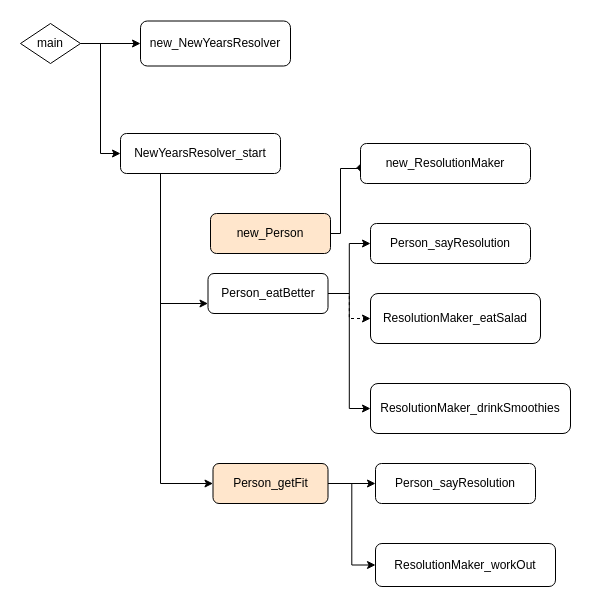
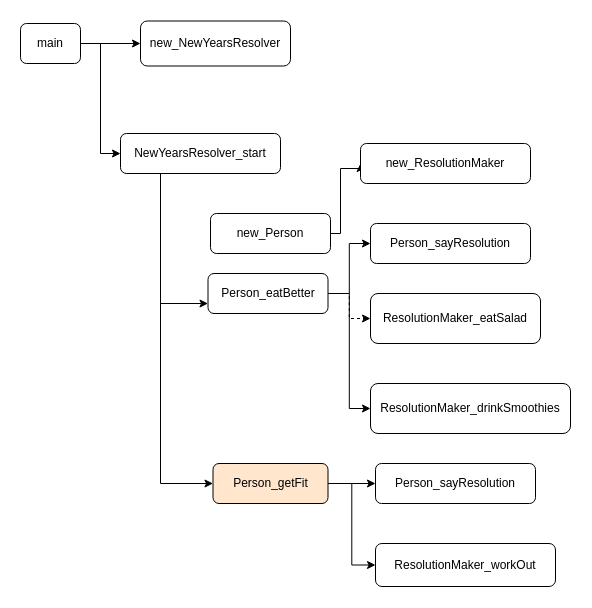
node "main": shape diamond -> rounded rectangle
edge "new_Person" -> "new_ResolutionMaker": arrowhead diamond -> classic
node "new_Person": fillcolor #ffe6cc -> #ffffff
